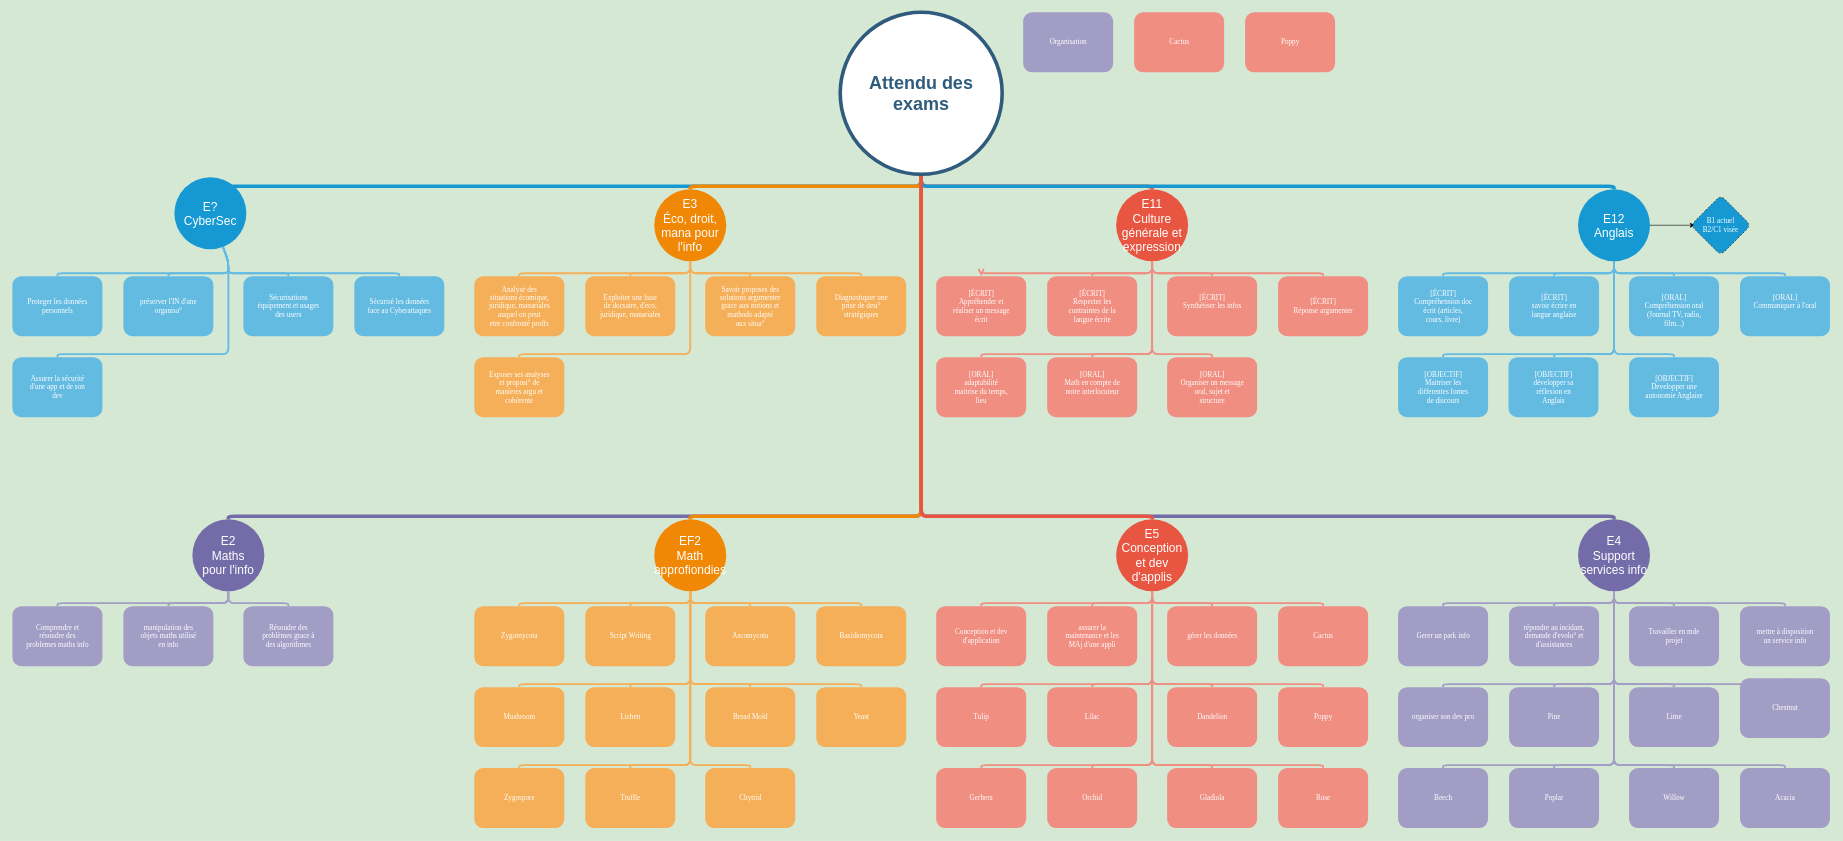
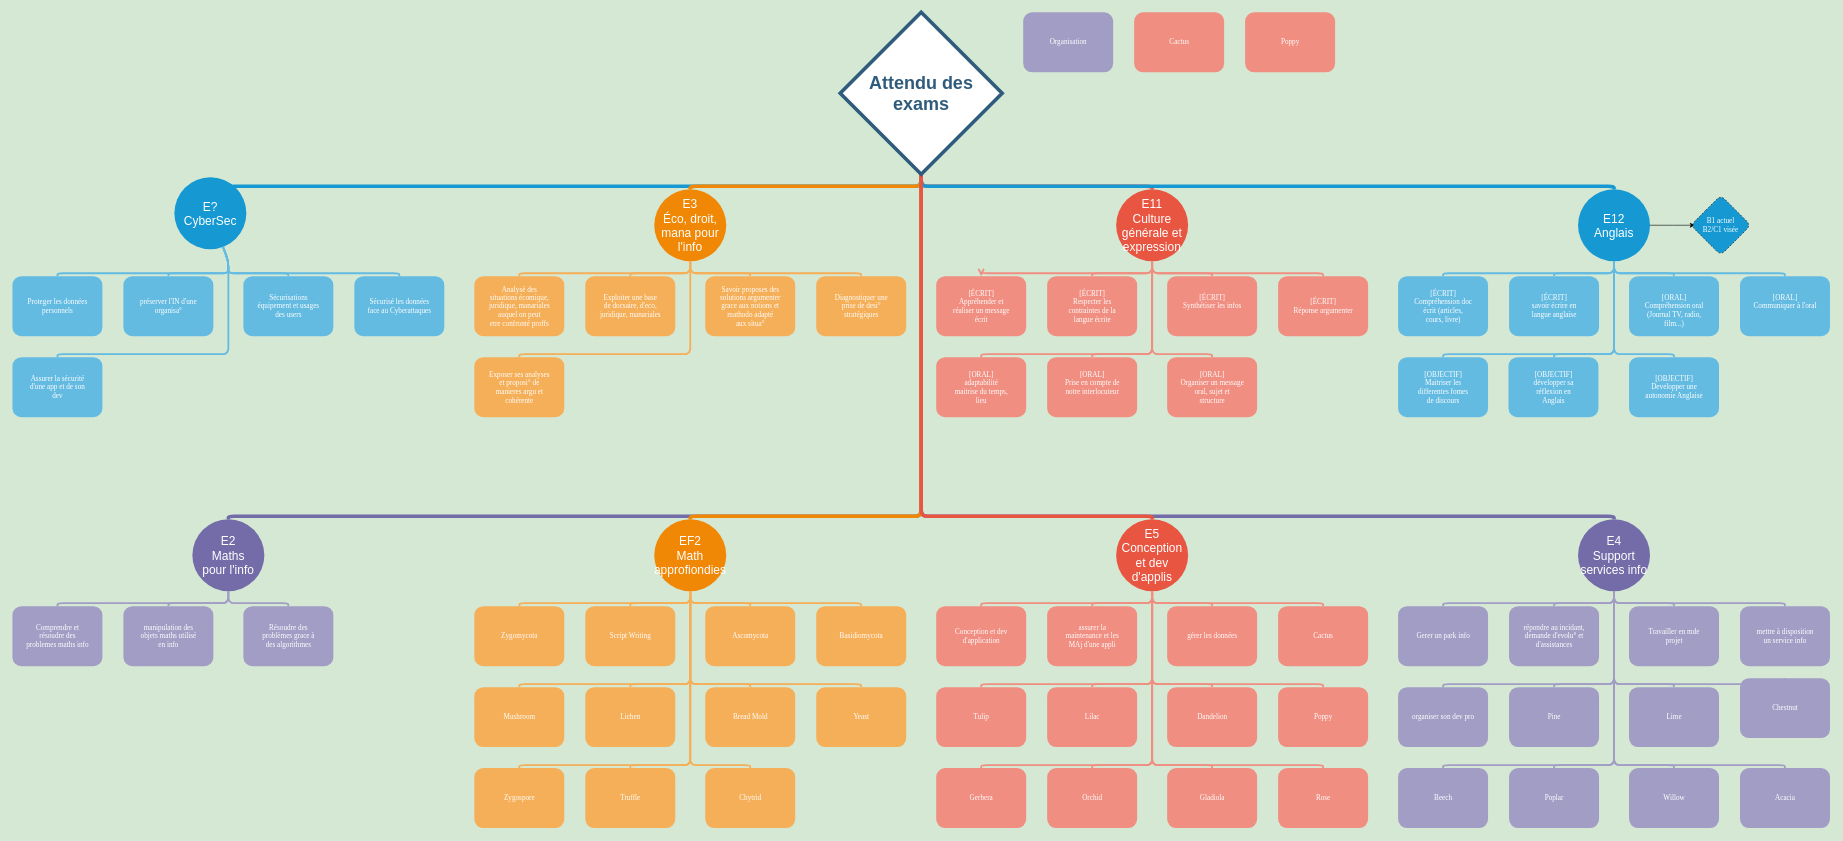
node "Attendu des exams": shape ellipse -> diamond
node "[ORAL] Math en compte de notre interlocuteur": label "[ORAL] Math en compte de notre interlocuteur" -> "[ORAL] Prise en compte de notre interlocuteur"
